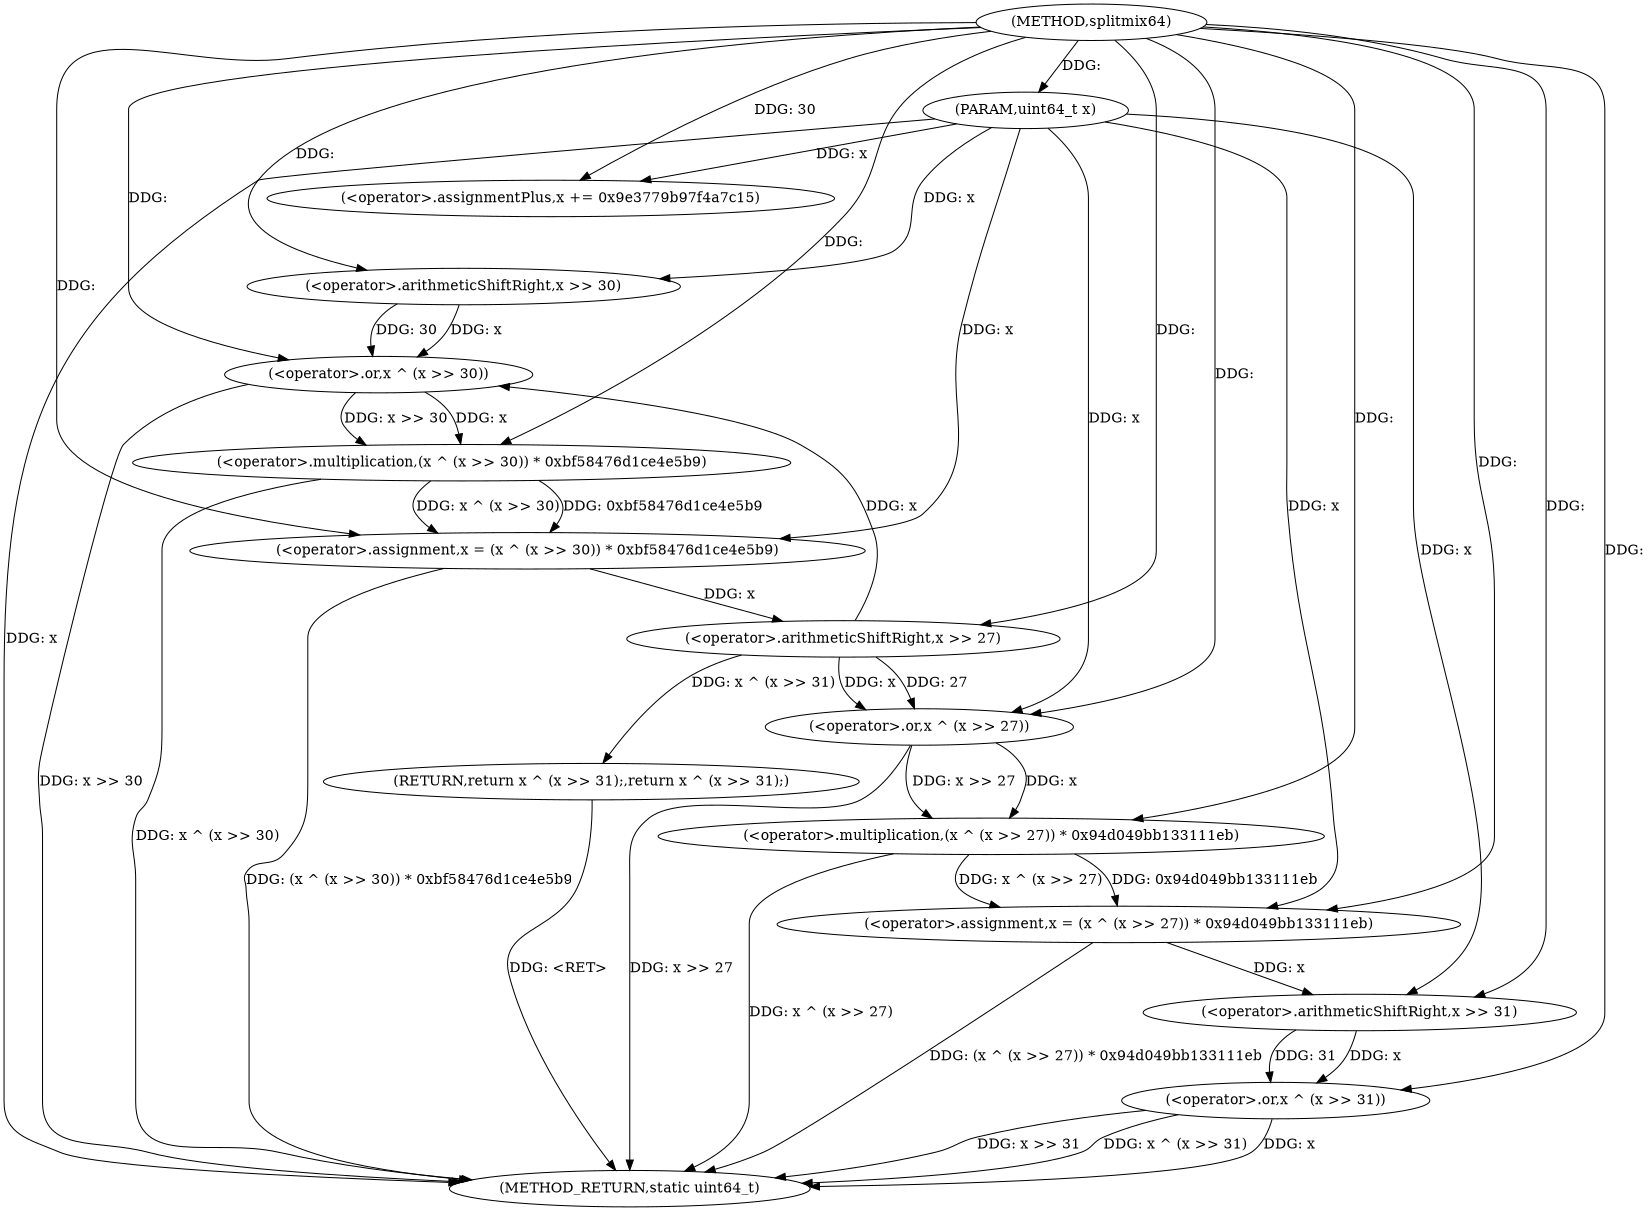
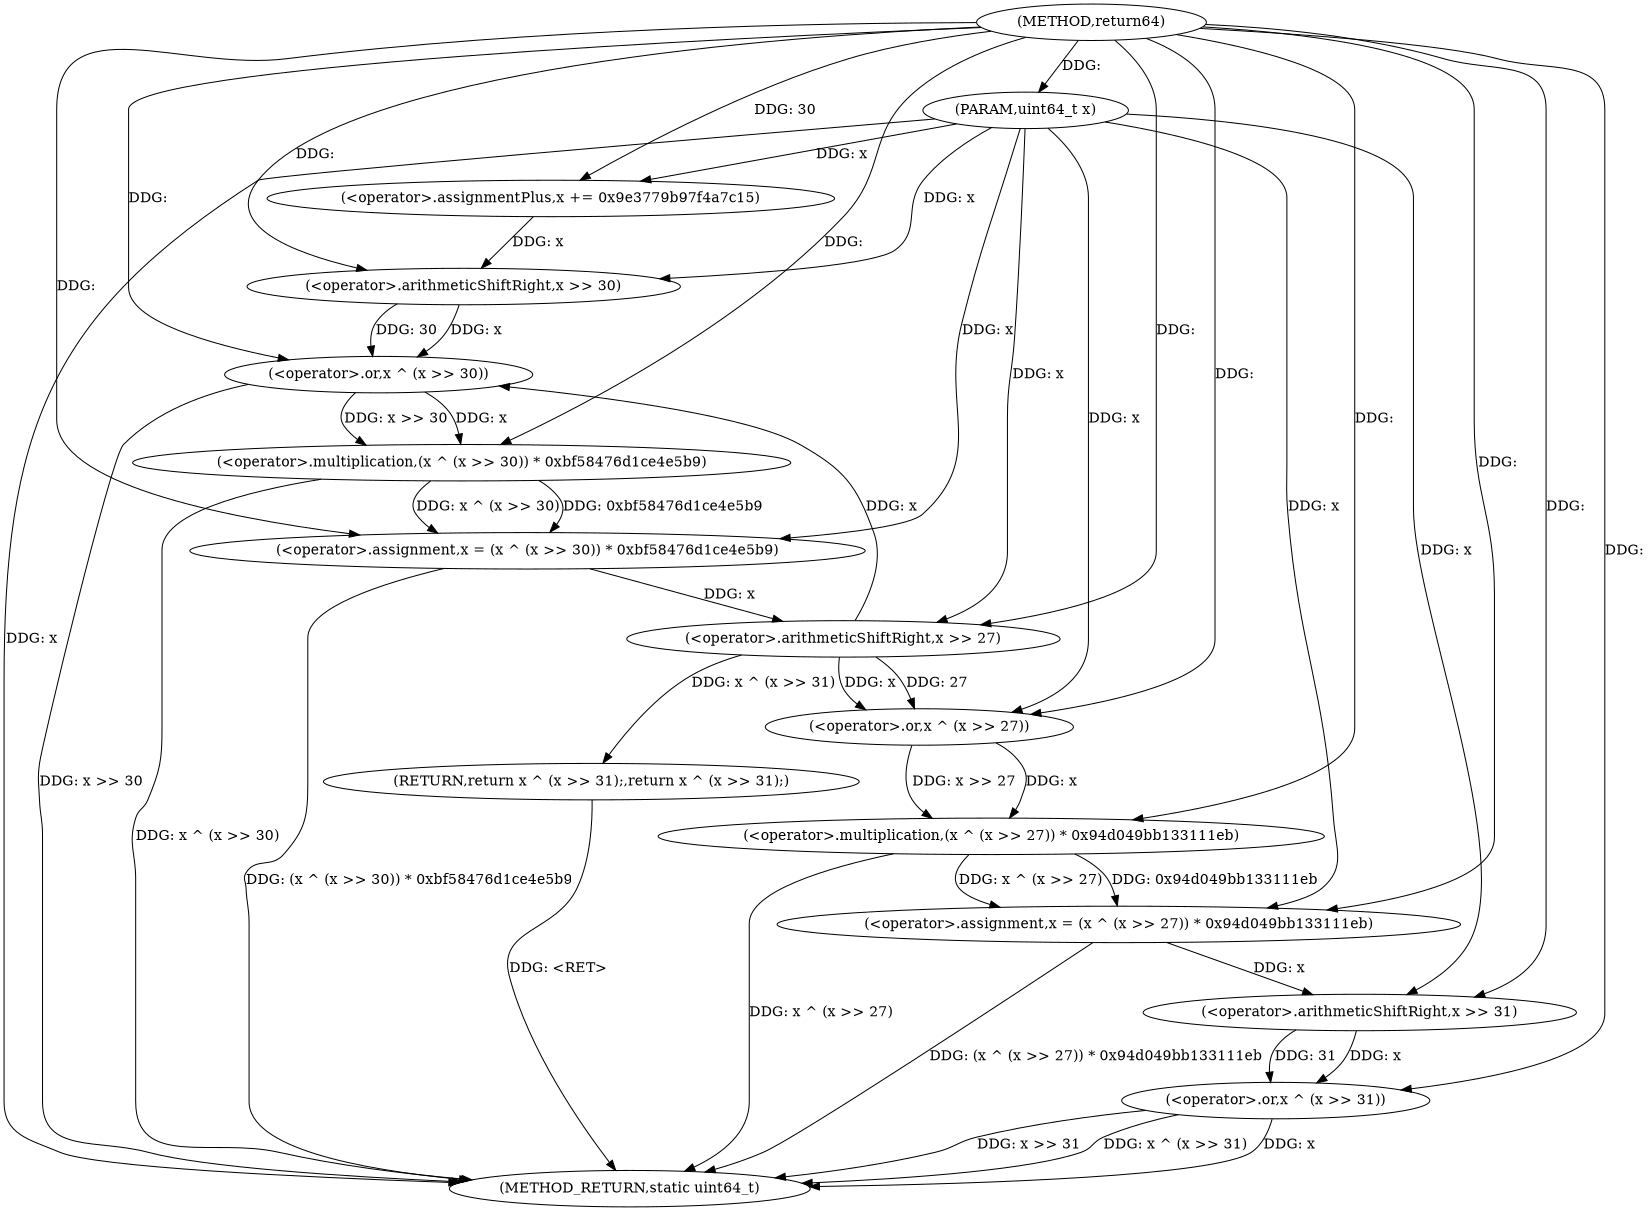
node "(METHOD,splitmix64)": label "(METHOD,splitmix64)" -> "(METHOD,return64)"
edge "(<operator>.assignmentPlus,x += 0x9e3779b97f4a7c15)" -> "(<operator>.arithmeticShiftRight,x >> 30)": added, label "DDG: x"
edge "(PARAM,uint64_t x)" -> "(<operator>.arithmeticShiftRight,x >> 27)": added, label "DDG: x"
edge "(<operator>.or,x ^ (x >> 27))" -> "(METHOD_RETURN,static uint64_t)": removed, label "DDG: x >> 27"
